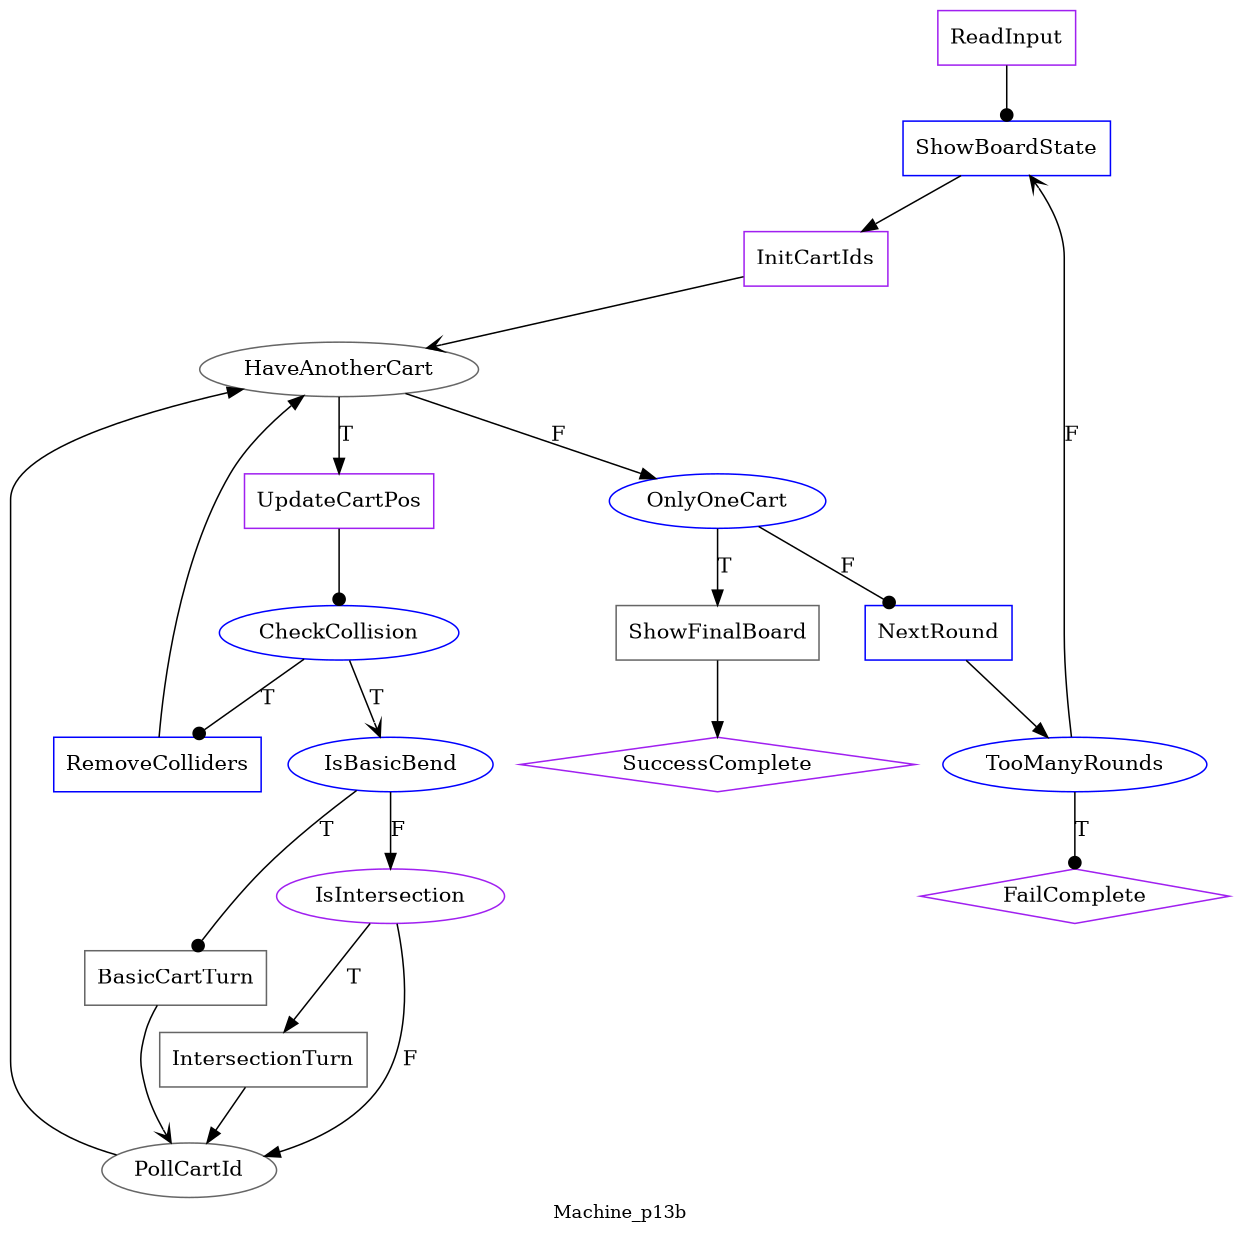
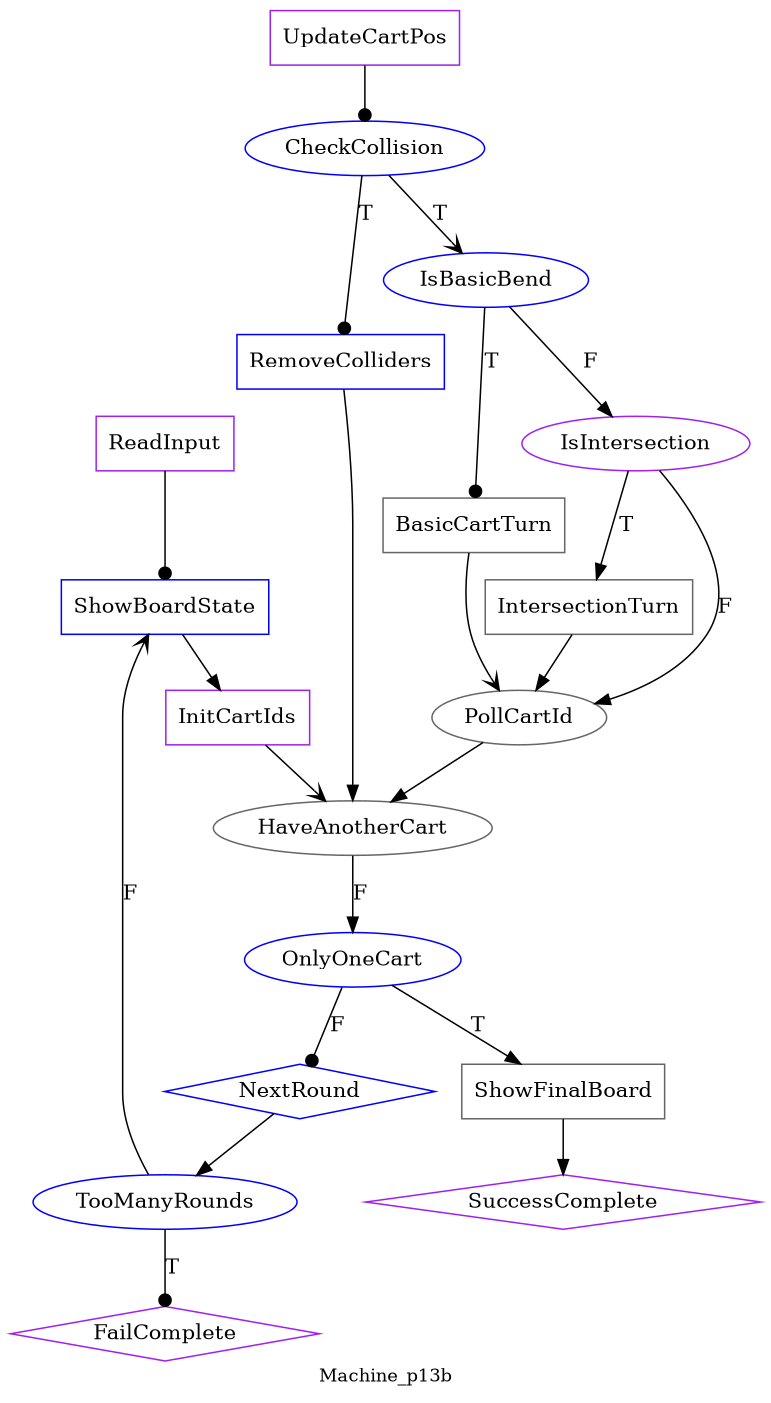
edge "HaveAnotherCart" -> "UpdateCartPos": removed, label "T"
node "NextRound": shape box -> diamond
